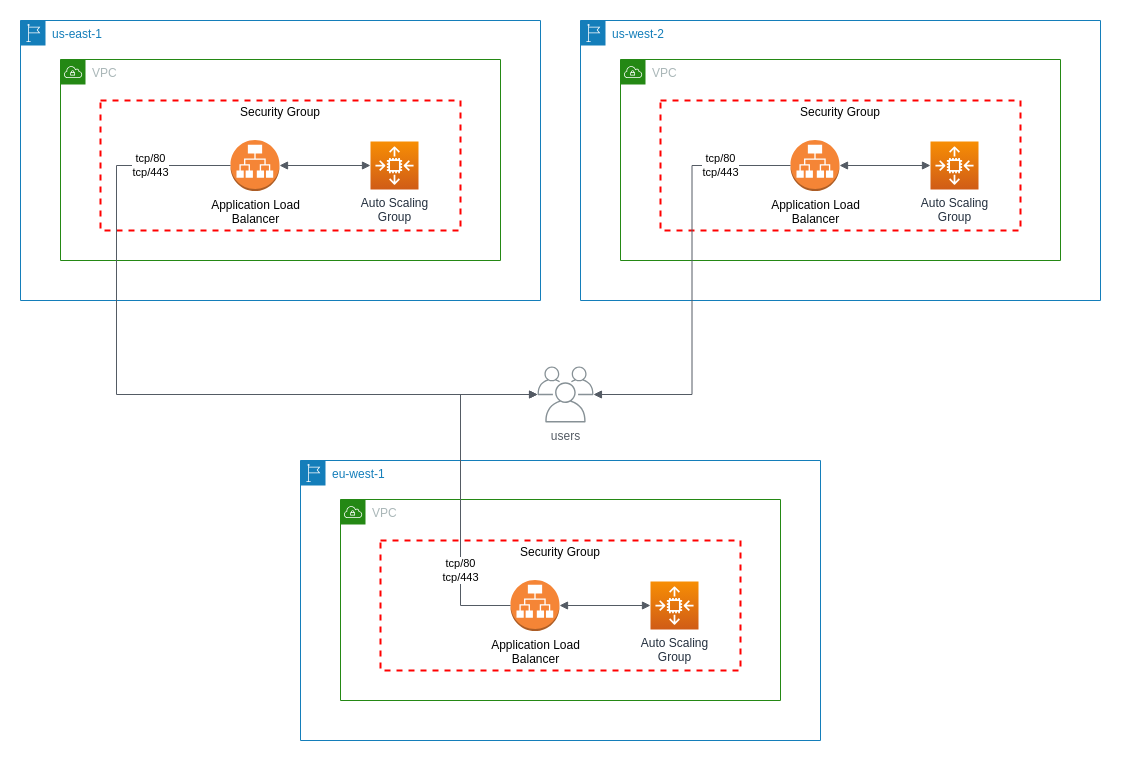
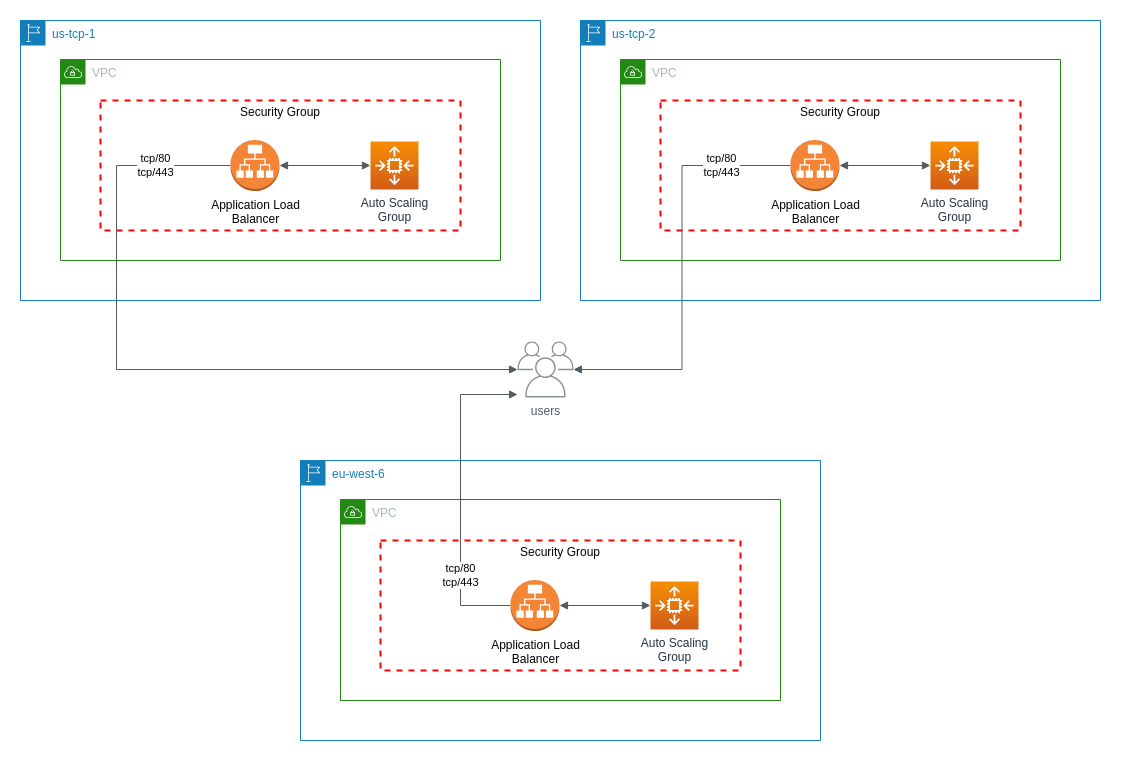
node "us-east-1": label "us-east-1" -> "us-tcp-1"
node "us-west-2": label "us-west-2" -> "us-tcp-2"
node "users": moved (566, 395) -> (546, 370)
node "eu-west-1": label "eu-west-1" -> "eu-west-6"
